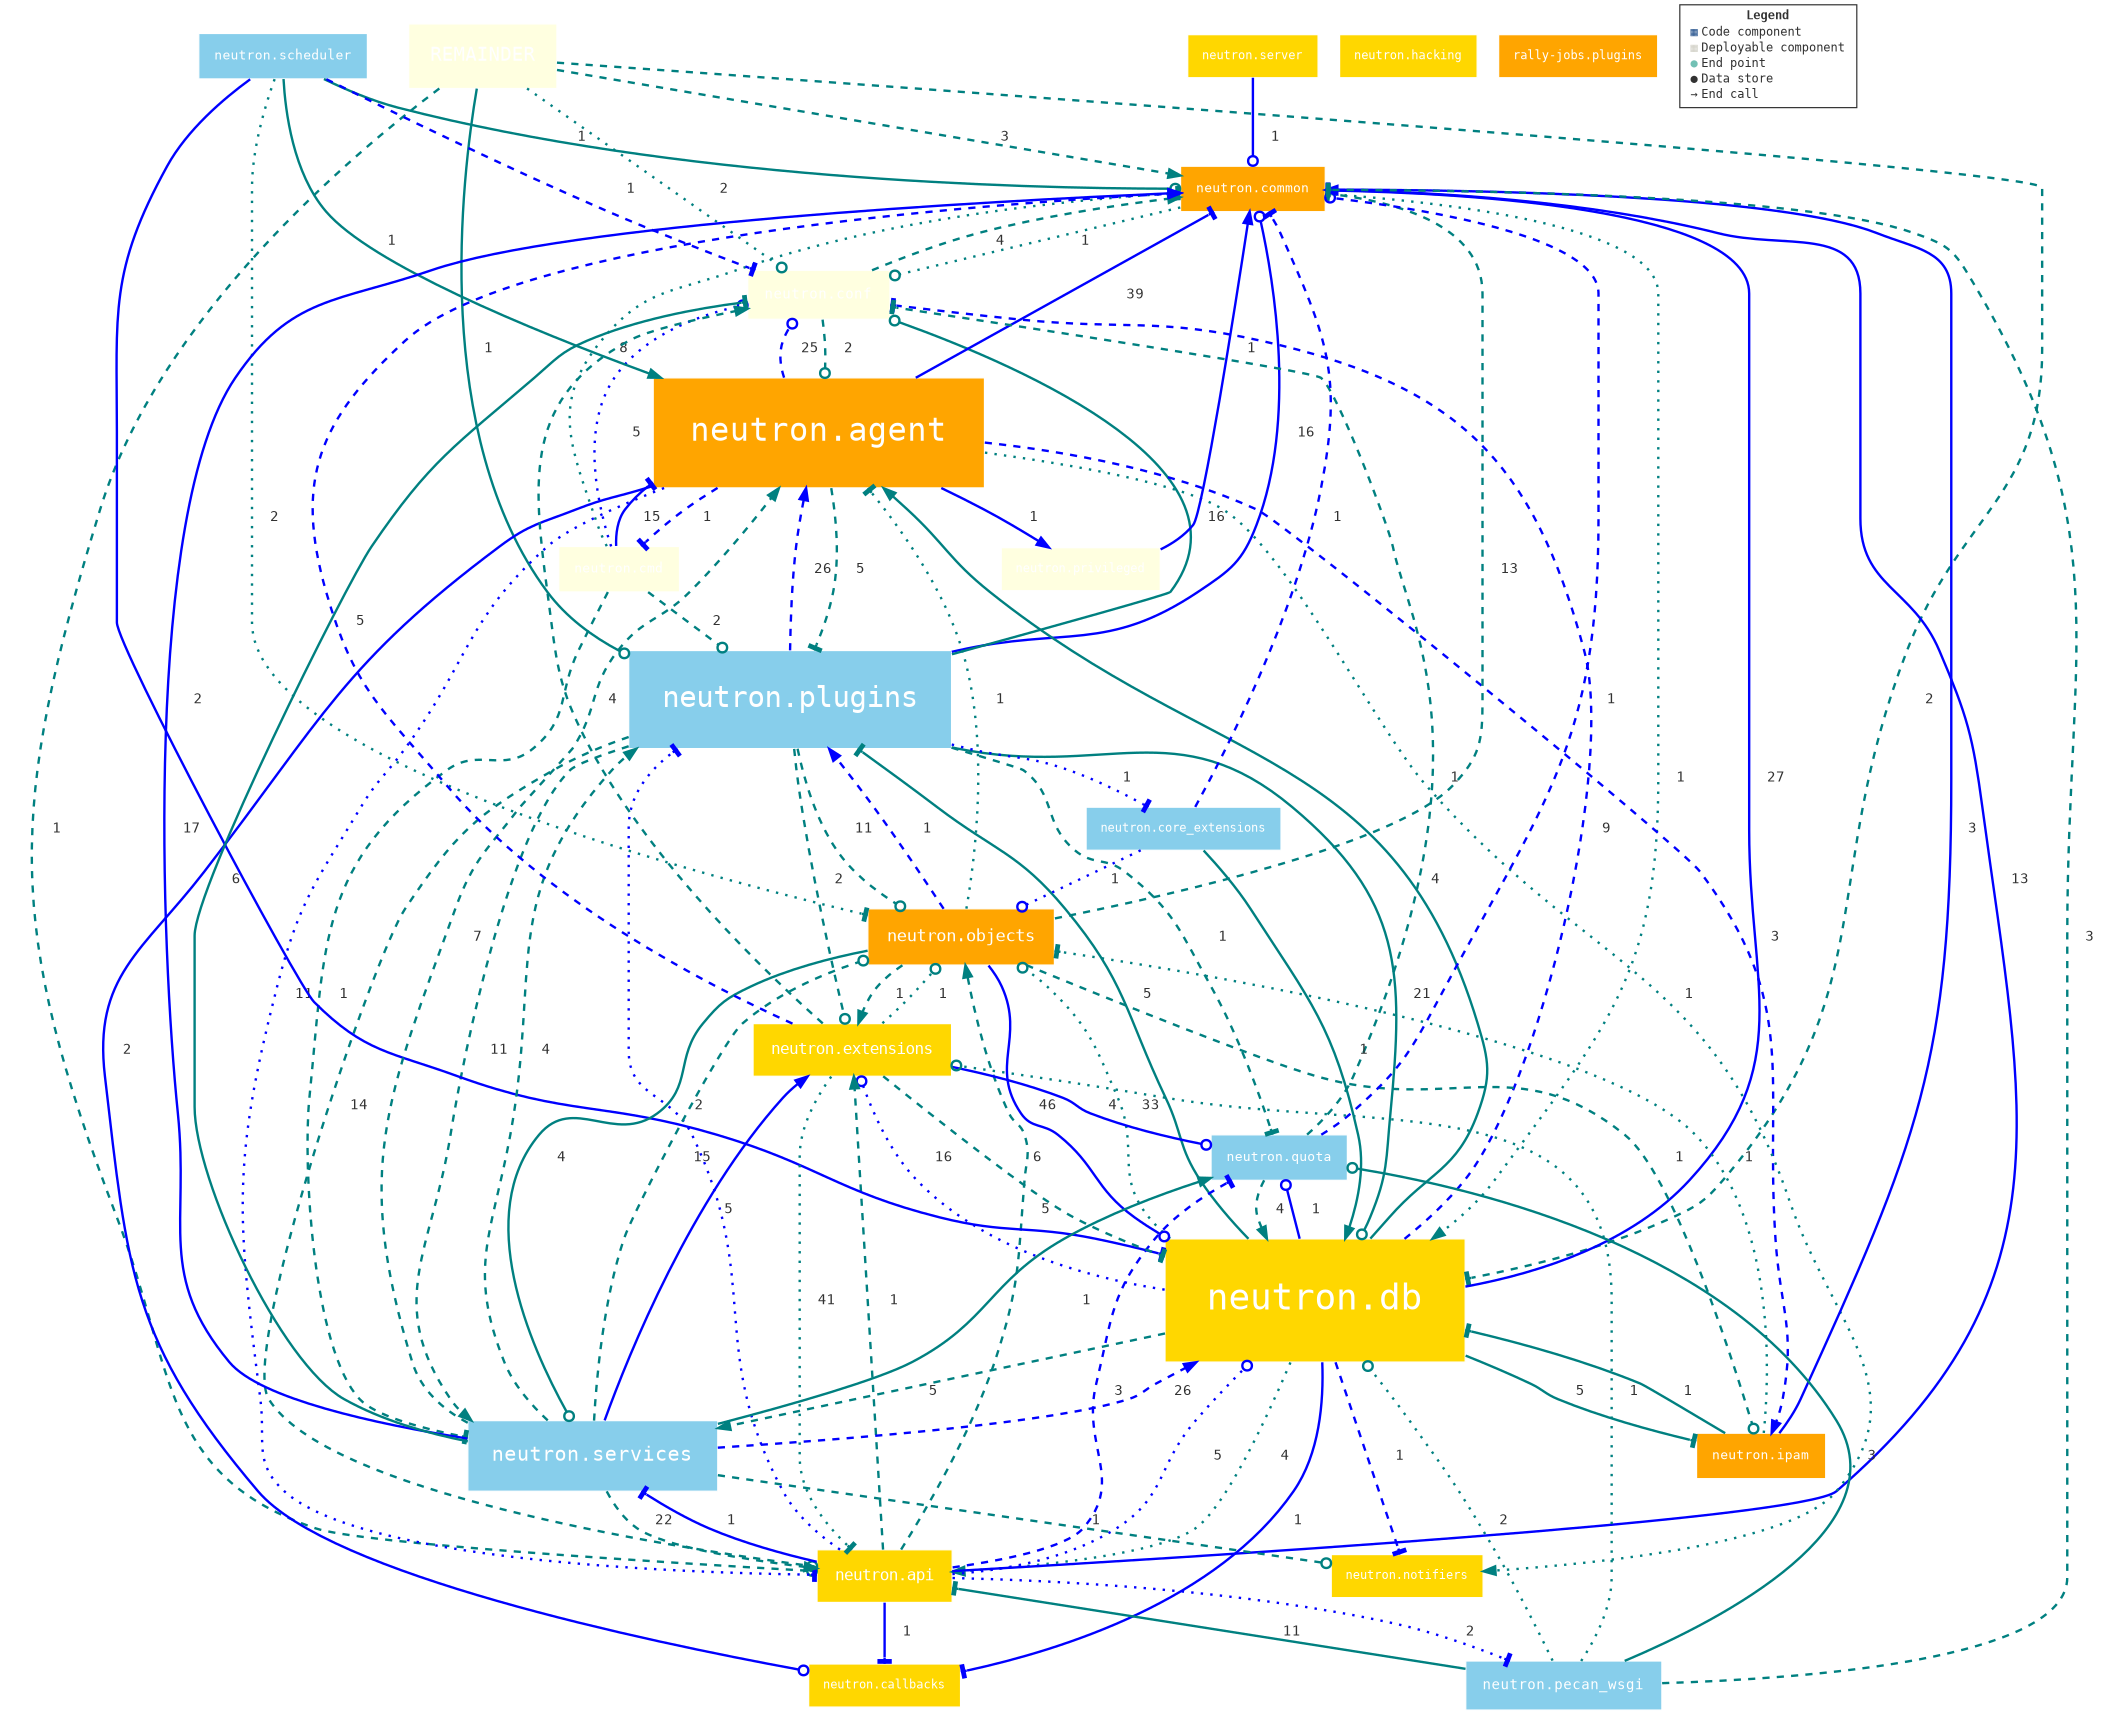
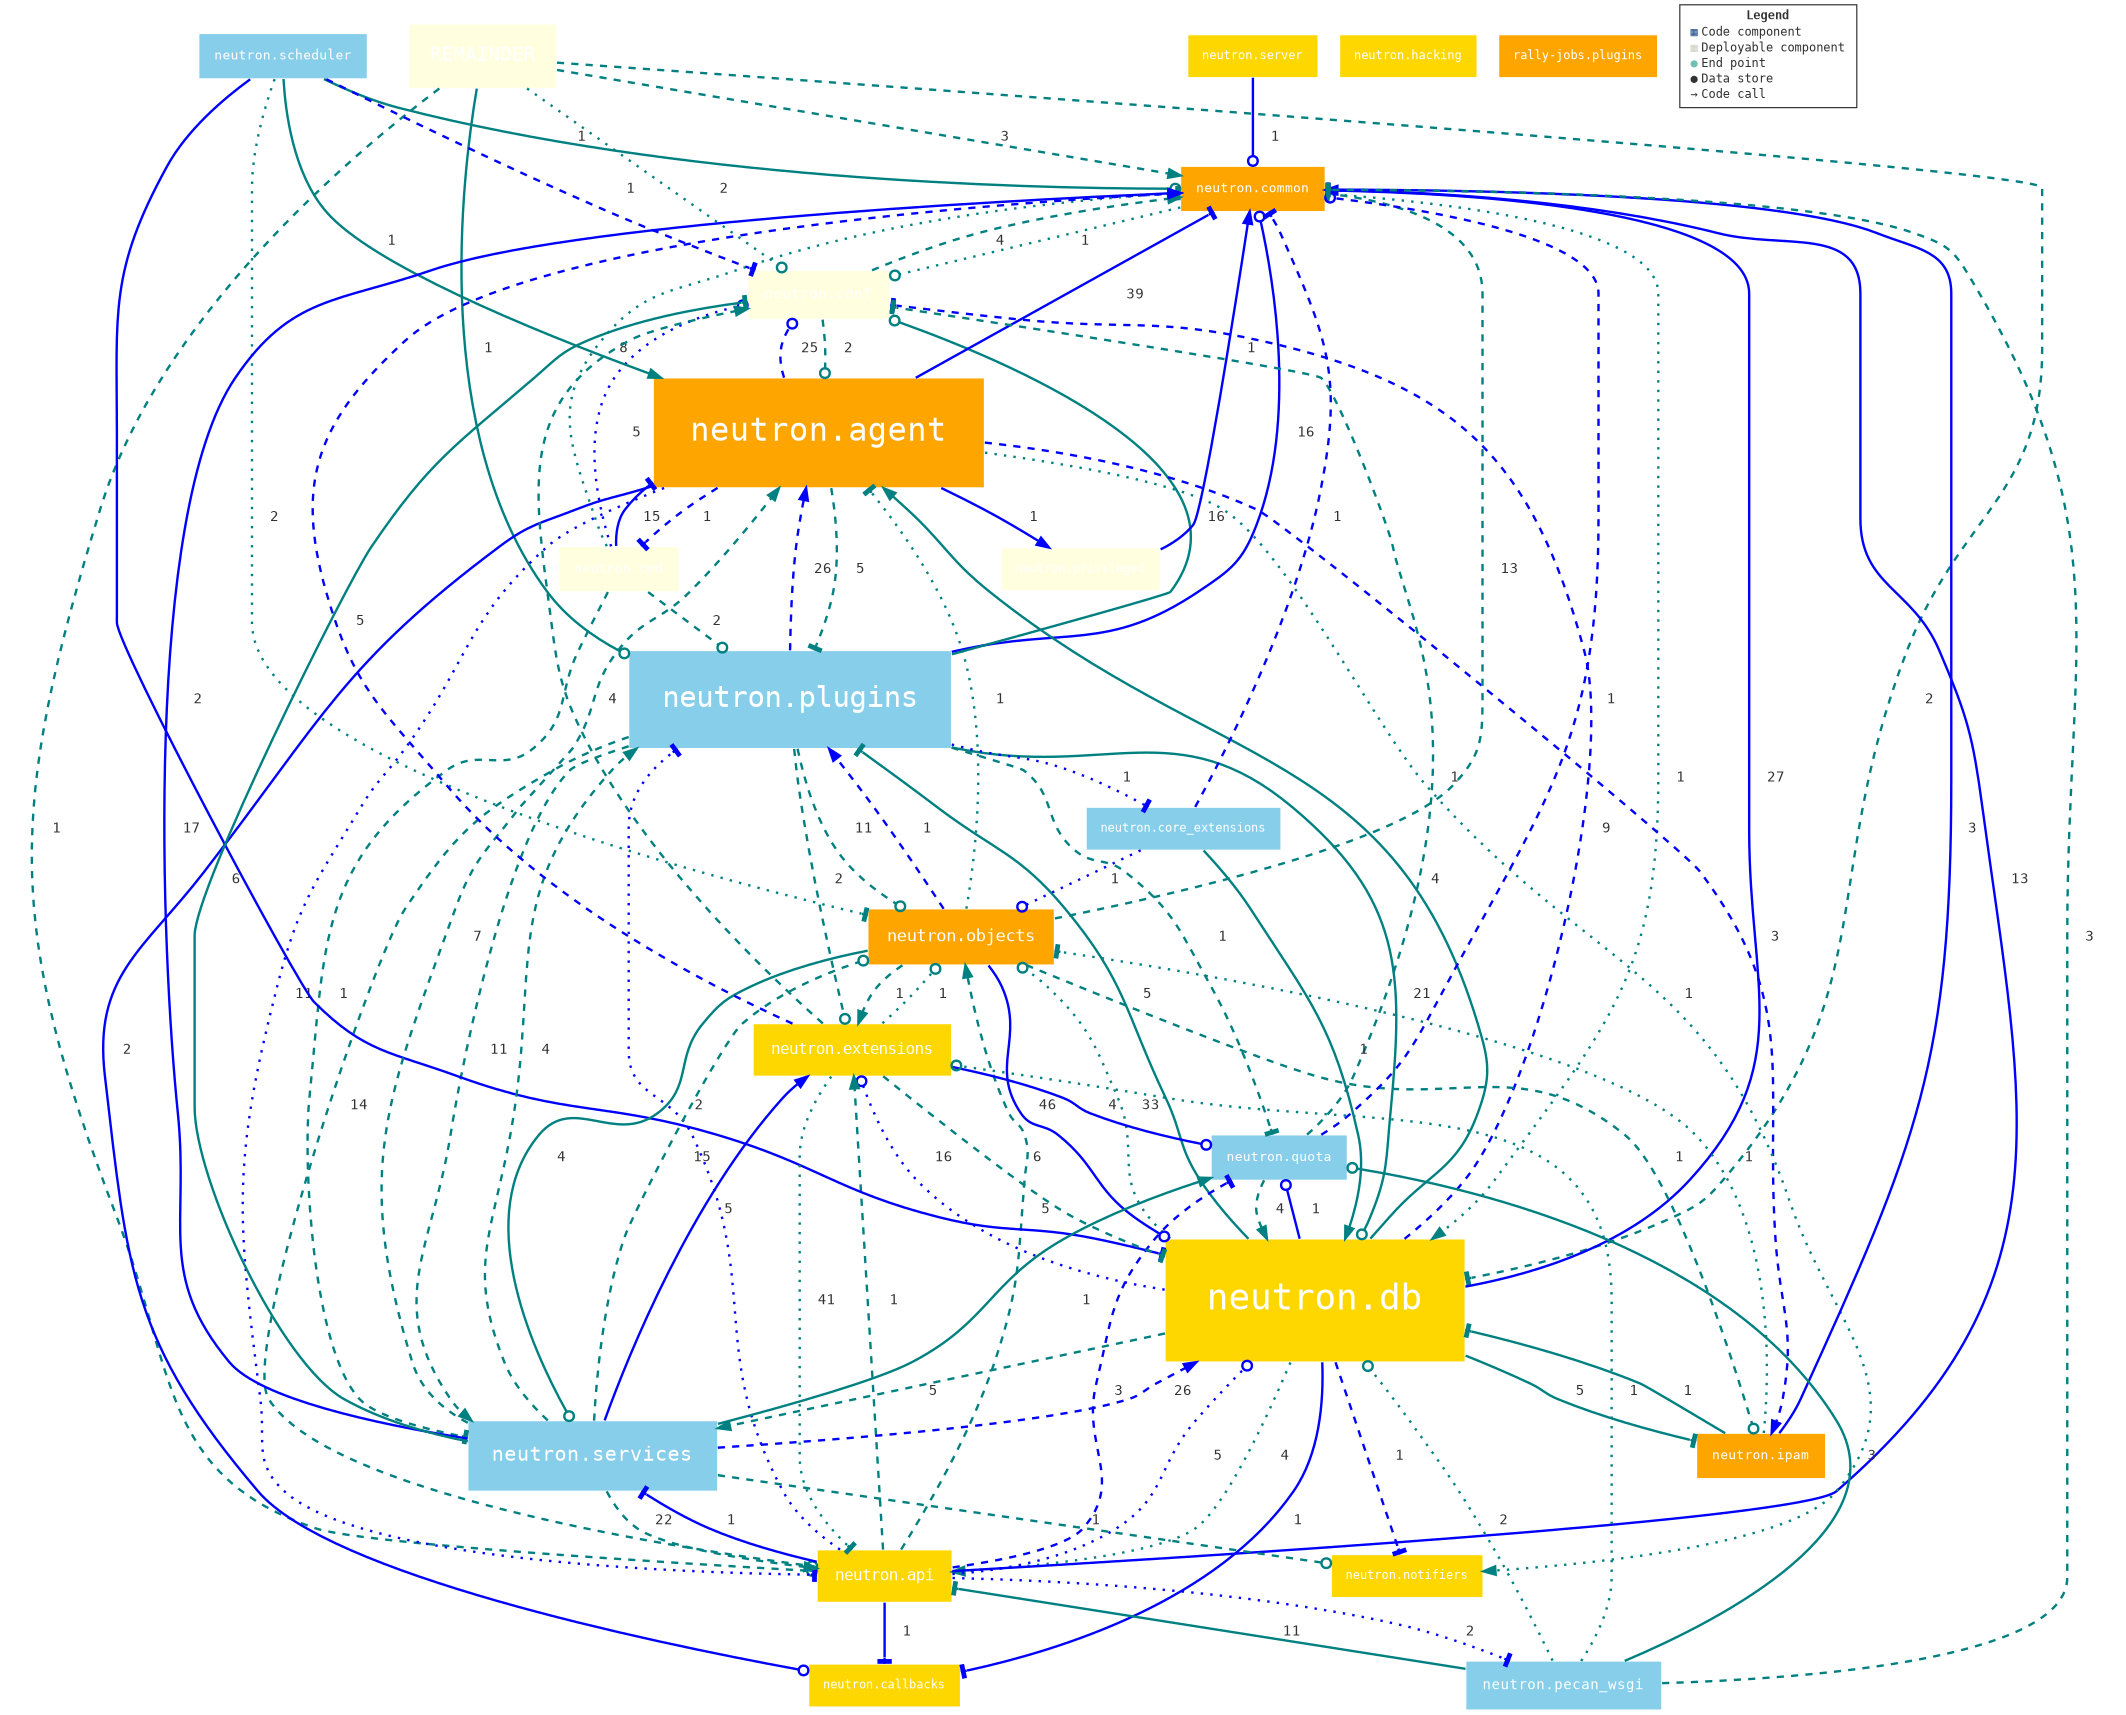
node "Legend": text "End call" -> "Code call"
